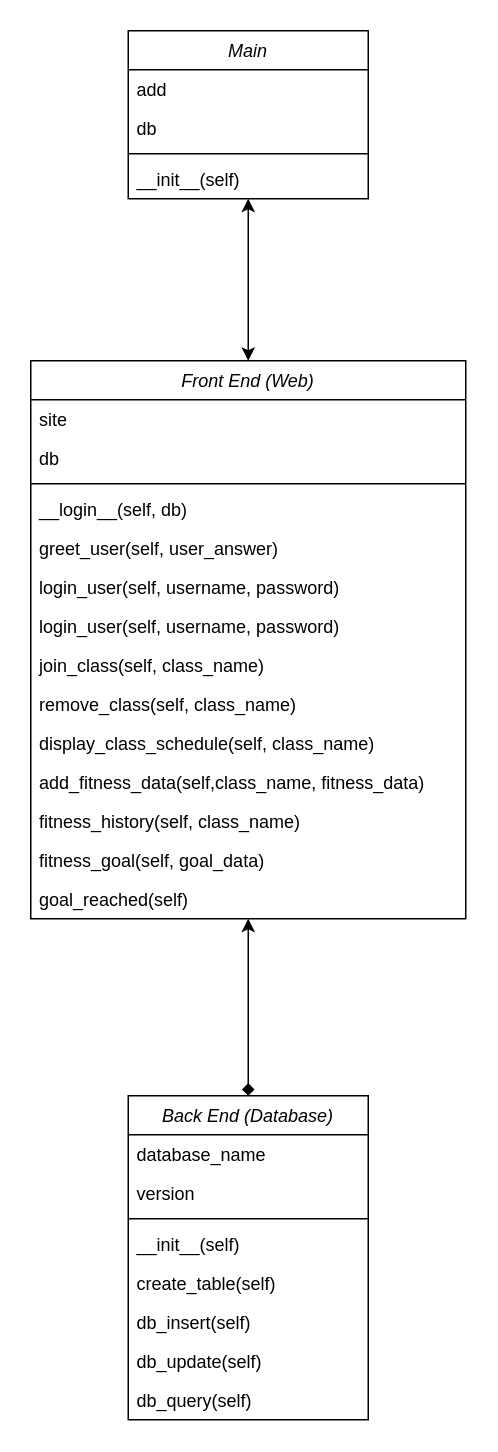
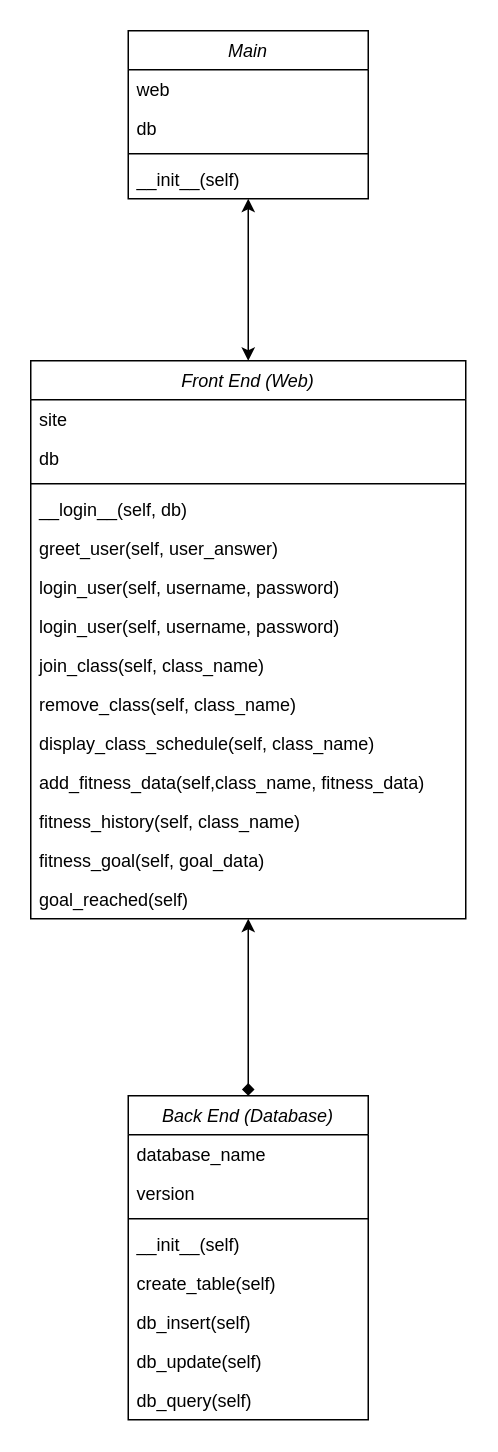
node "add": label "add" -> "web"
